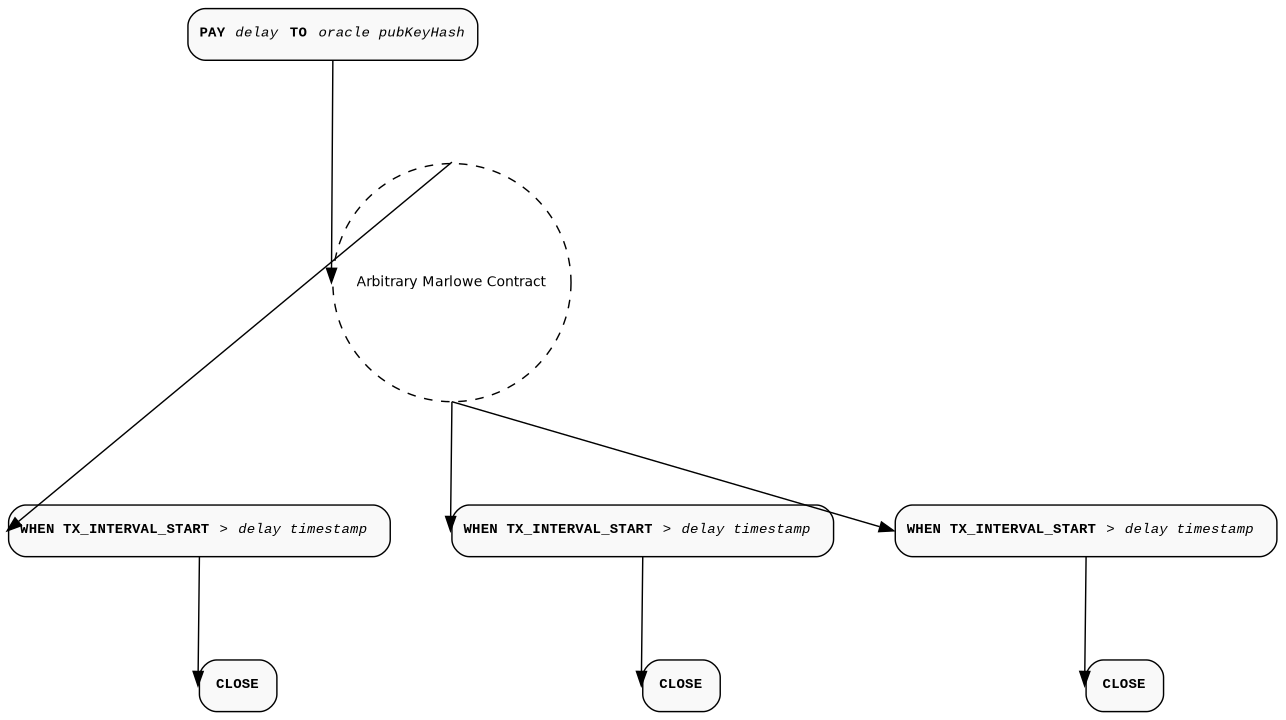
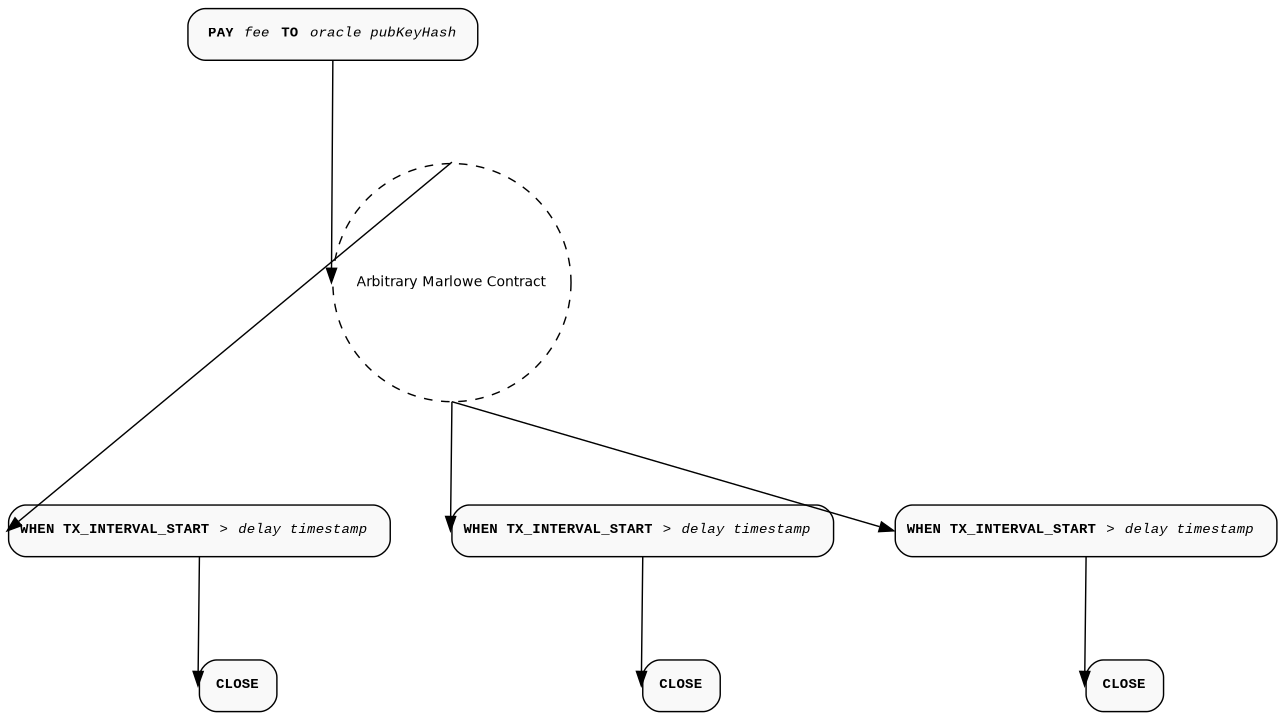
node "PAY": text "delay" -> "fee"
